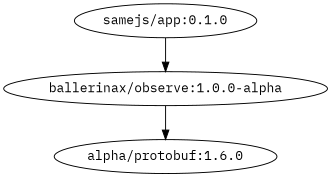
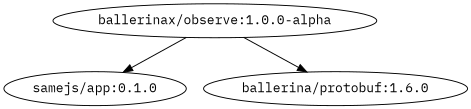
edge "samejs/app:0.1.0" -> "ballerinax/observe:1.0.0-alpha": reversed
node "alpha/protobuf:1.6.0": label "alpha/protobuf:1.6.0" -> "ballerina/protobuf:1.6.0"
